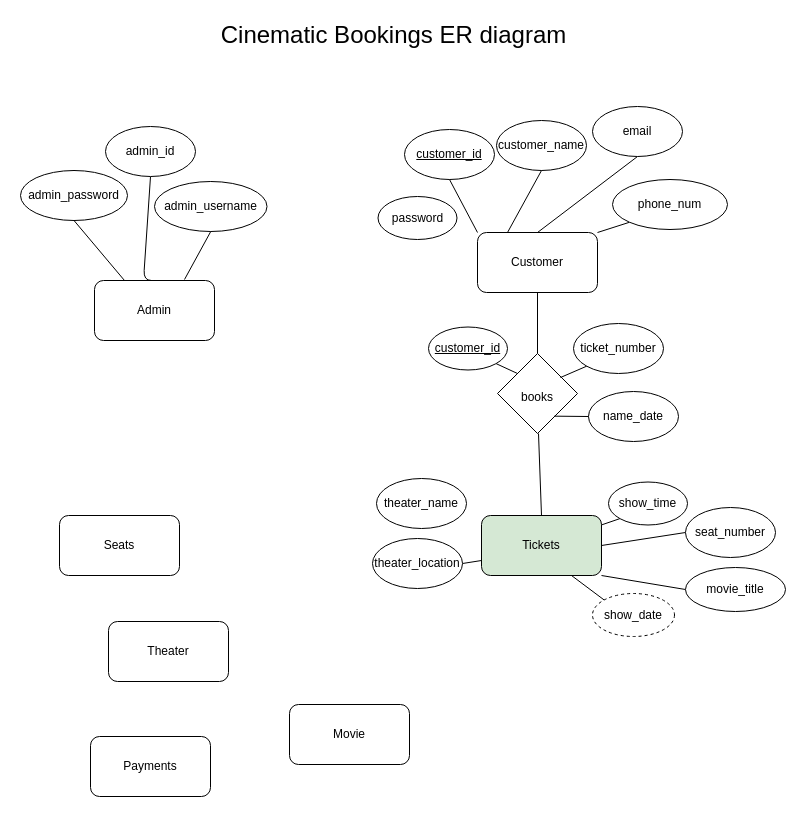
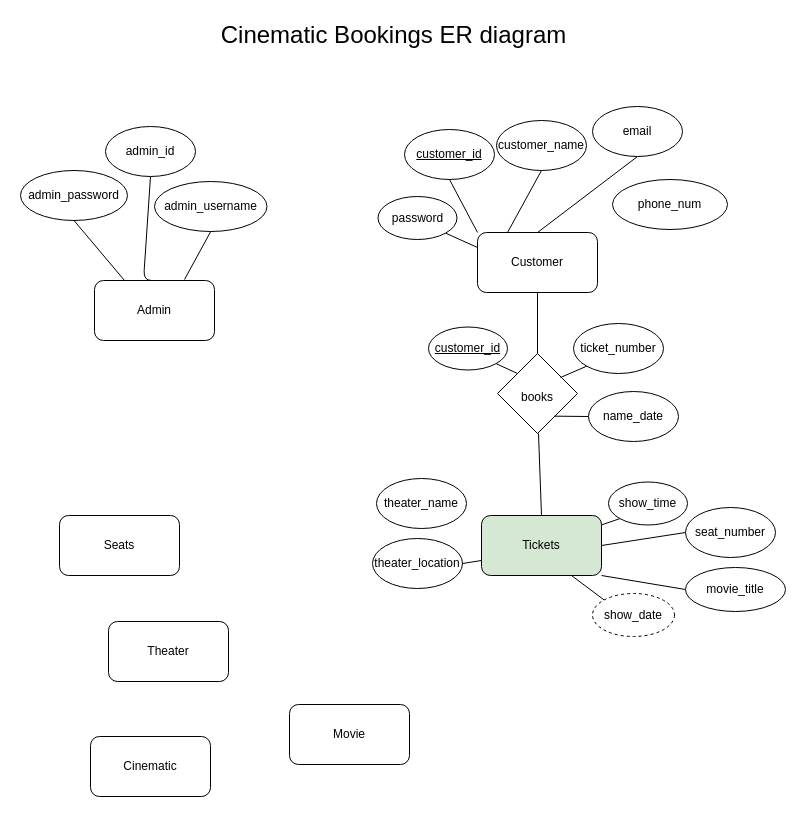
edge "phone_num" -- "Customer": removed
edge "password" -- "Customer": added
node "Payments": label "Payments" -> "Cinematic"
